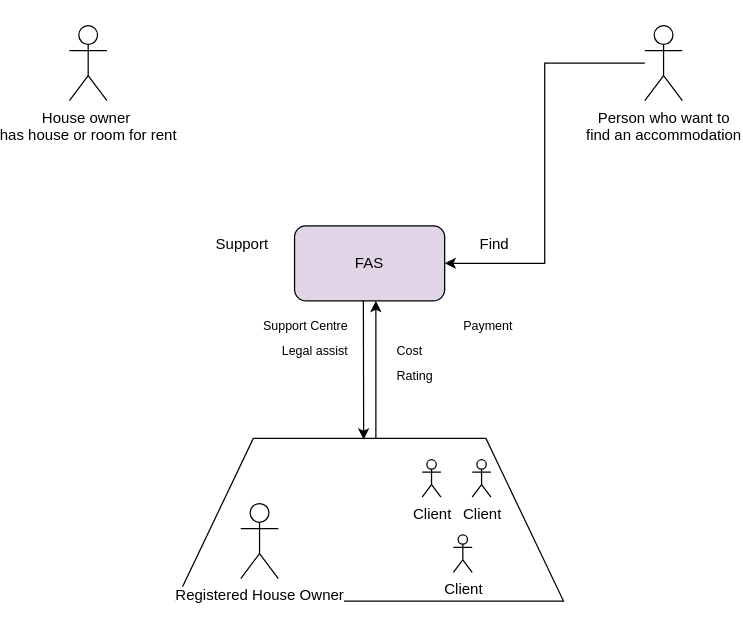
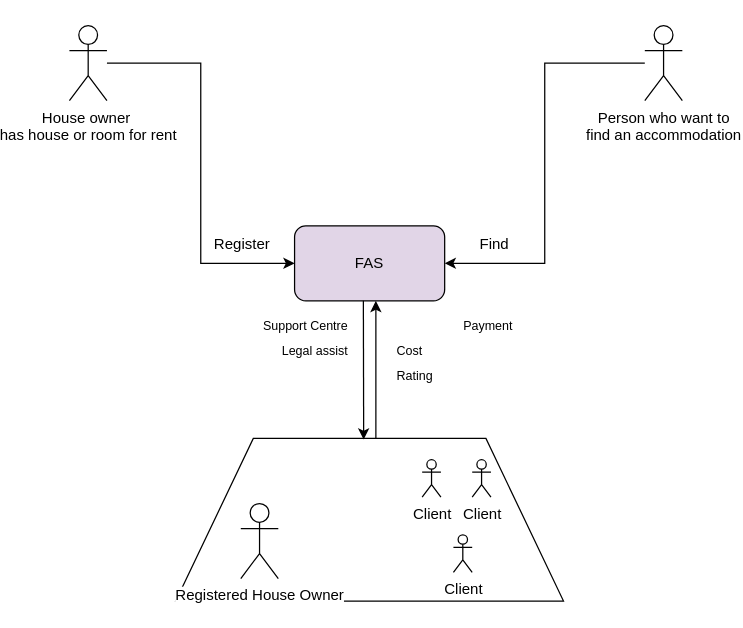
edge "House owner has house or room for rent" -> "FAS": added
node "Support": label "Support" -> "Register"
